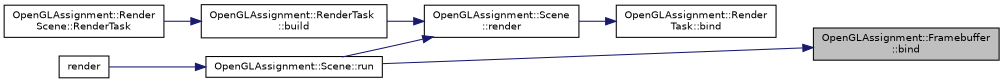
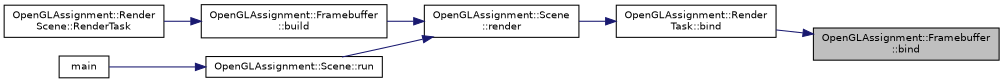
node "OpenGLAssignment::RenderTask ::build": label "OpenGLAssignment::RenderTask ::build" -> "OpenGLAssignment::Framebuffer ::build"
edge "OpenGLAssignment::Scene::run" -> "OpenGLAssignment::Framebuffer ::bind": now "OpenGLAssignment::Render Task::bind" -> "OpenGLAssignment::Framebuffer ::bind"
node "render": label "render" -> "main"
